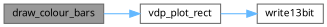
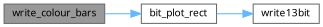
node "draw_colour_bars": label "draw_colour_bars" -> "write_colour_bars"
node "vdp_plot_rect": label "vdp_plot_rect" -> "bit_plot_rect"
